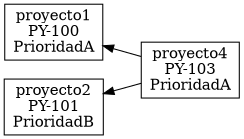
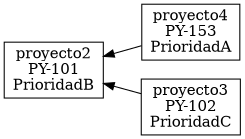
node "proyecto1 PY-100 PrioridadA": removed
node "proyecto4 PY-103 PrioridadA": label "proyecto4 PY-103 PrioridadA" -> "proyecto4 PY-153 PrioridadA"
node "proyecto3 PY-102 PrioridadC": added
